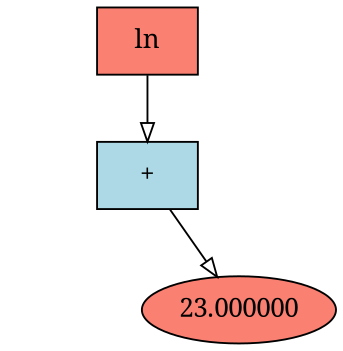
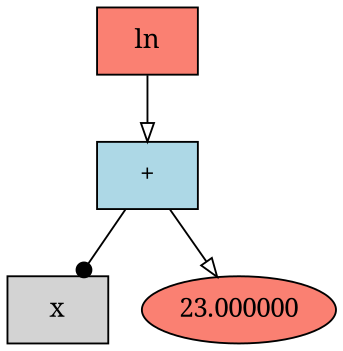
node "x": added
